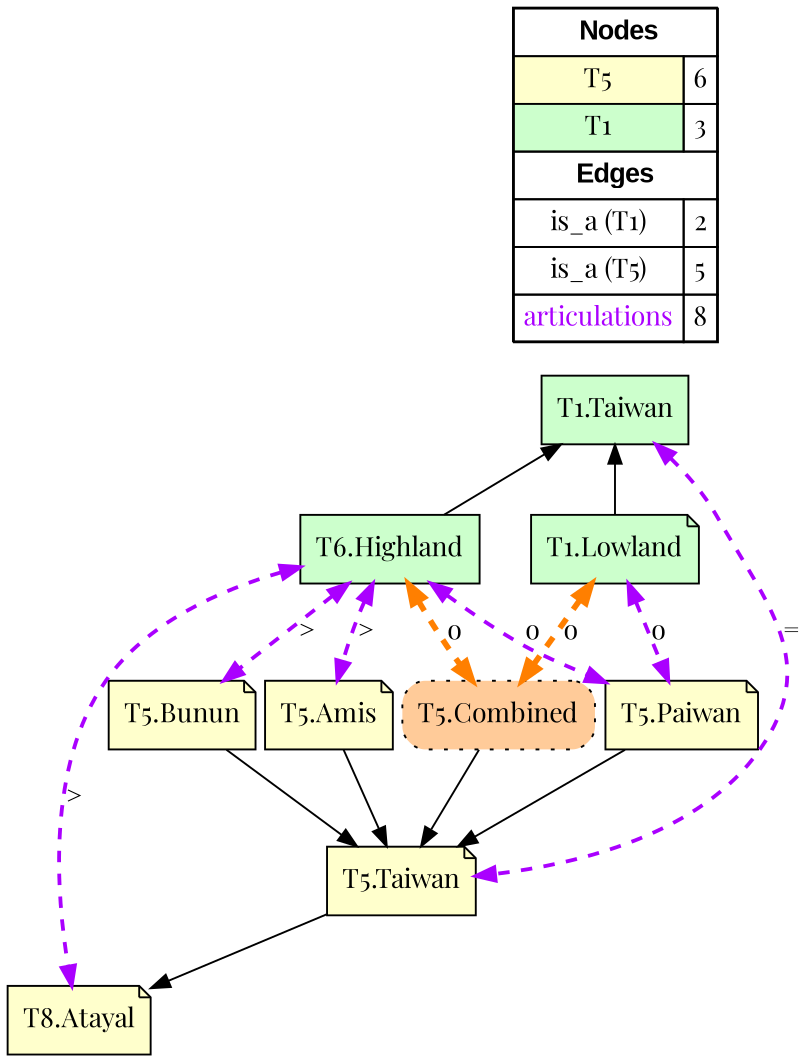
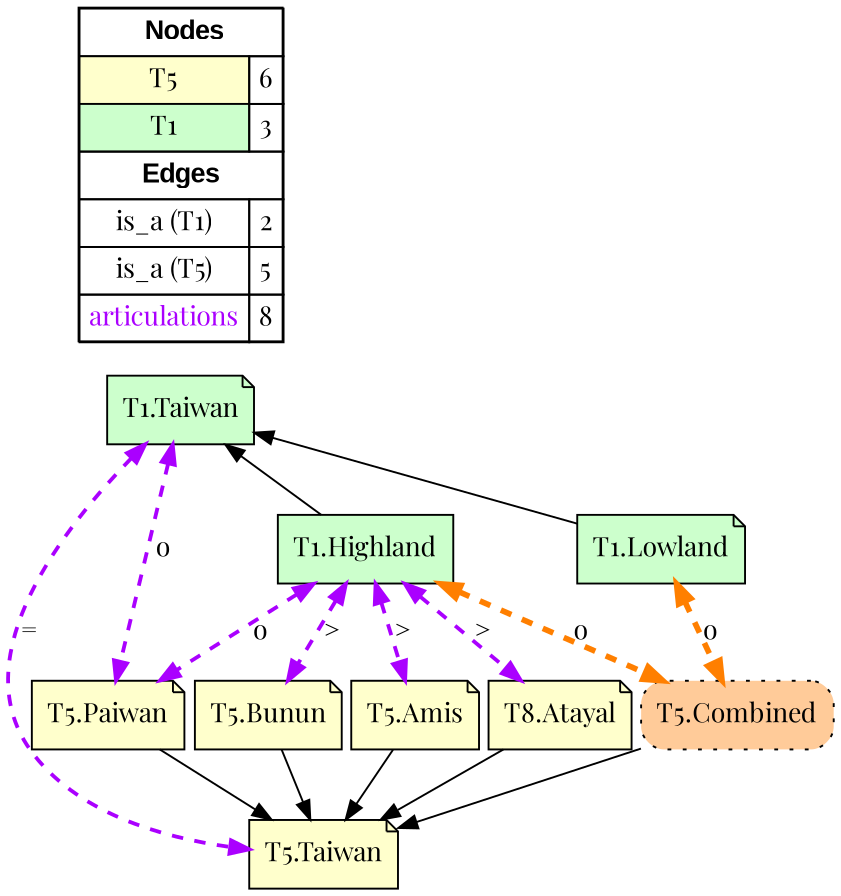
node "T1.Taiwan": shape box -> note
node "T6.Highland": label "T6.Highland" -> "T1.Highland"
edge "T1.Lowland" -- "T5.Paiwan": now "T1.Taiwan" -- "T5.Paiwan"
edge "T5.Taiwan" -> "T8.Atayal": reversed
